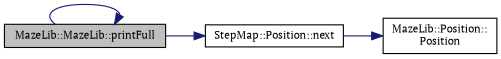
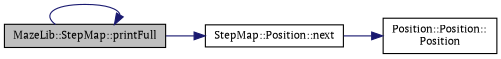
node "MazeLib::MazeLib::printFull": label "MazeLib::MazeLib::printFull" -> "MazeLib::StepMap::printFull"
node "MazeLib::Position:: Position": label "MazeLib::Position:: Position" -> "Position::Position:: Position"
